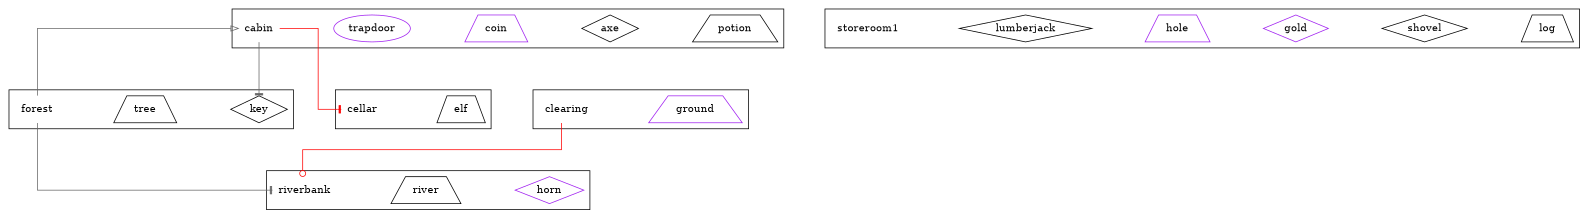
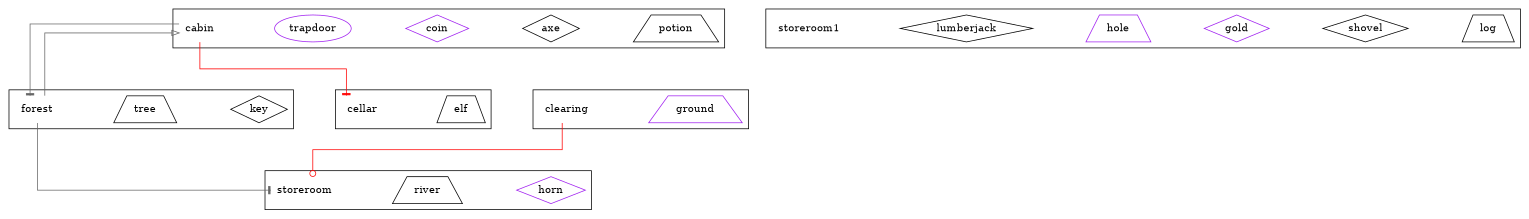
node "coin": shape trapezium -> diamond
edge "cabin" -> "key": now "cabin" -> "forest"
node "riverbank": label "riverbank" -> "storeroom"
